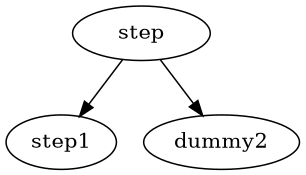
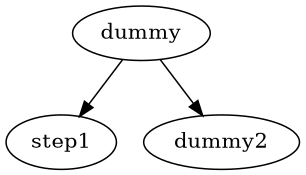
node "step": label "step" -> "dummy"
